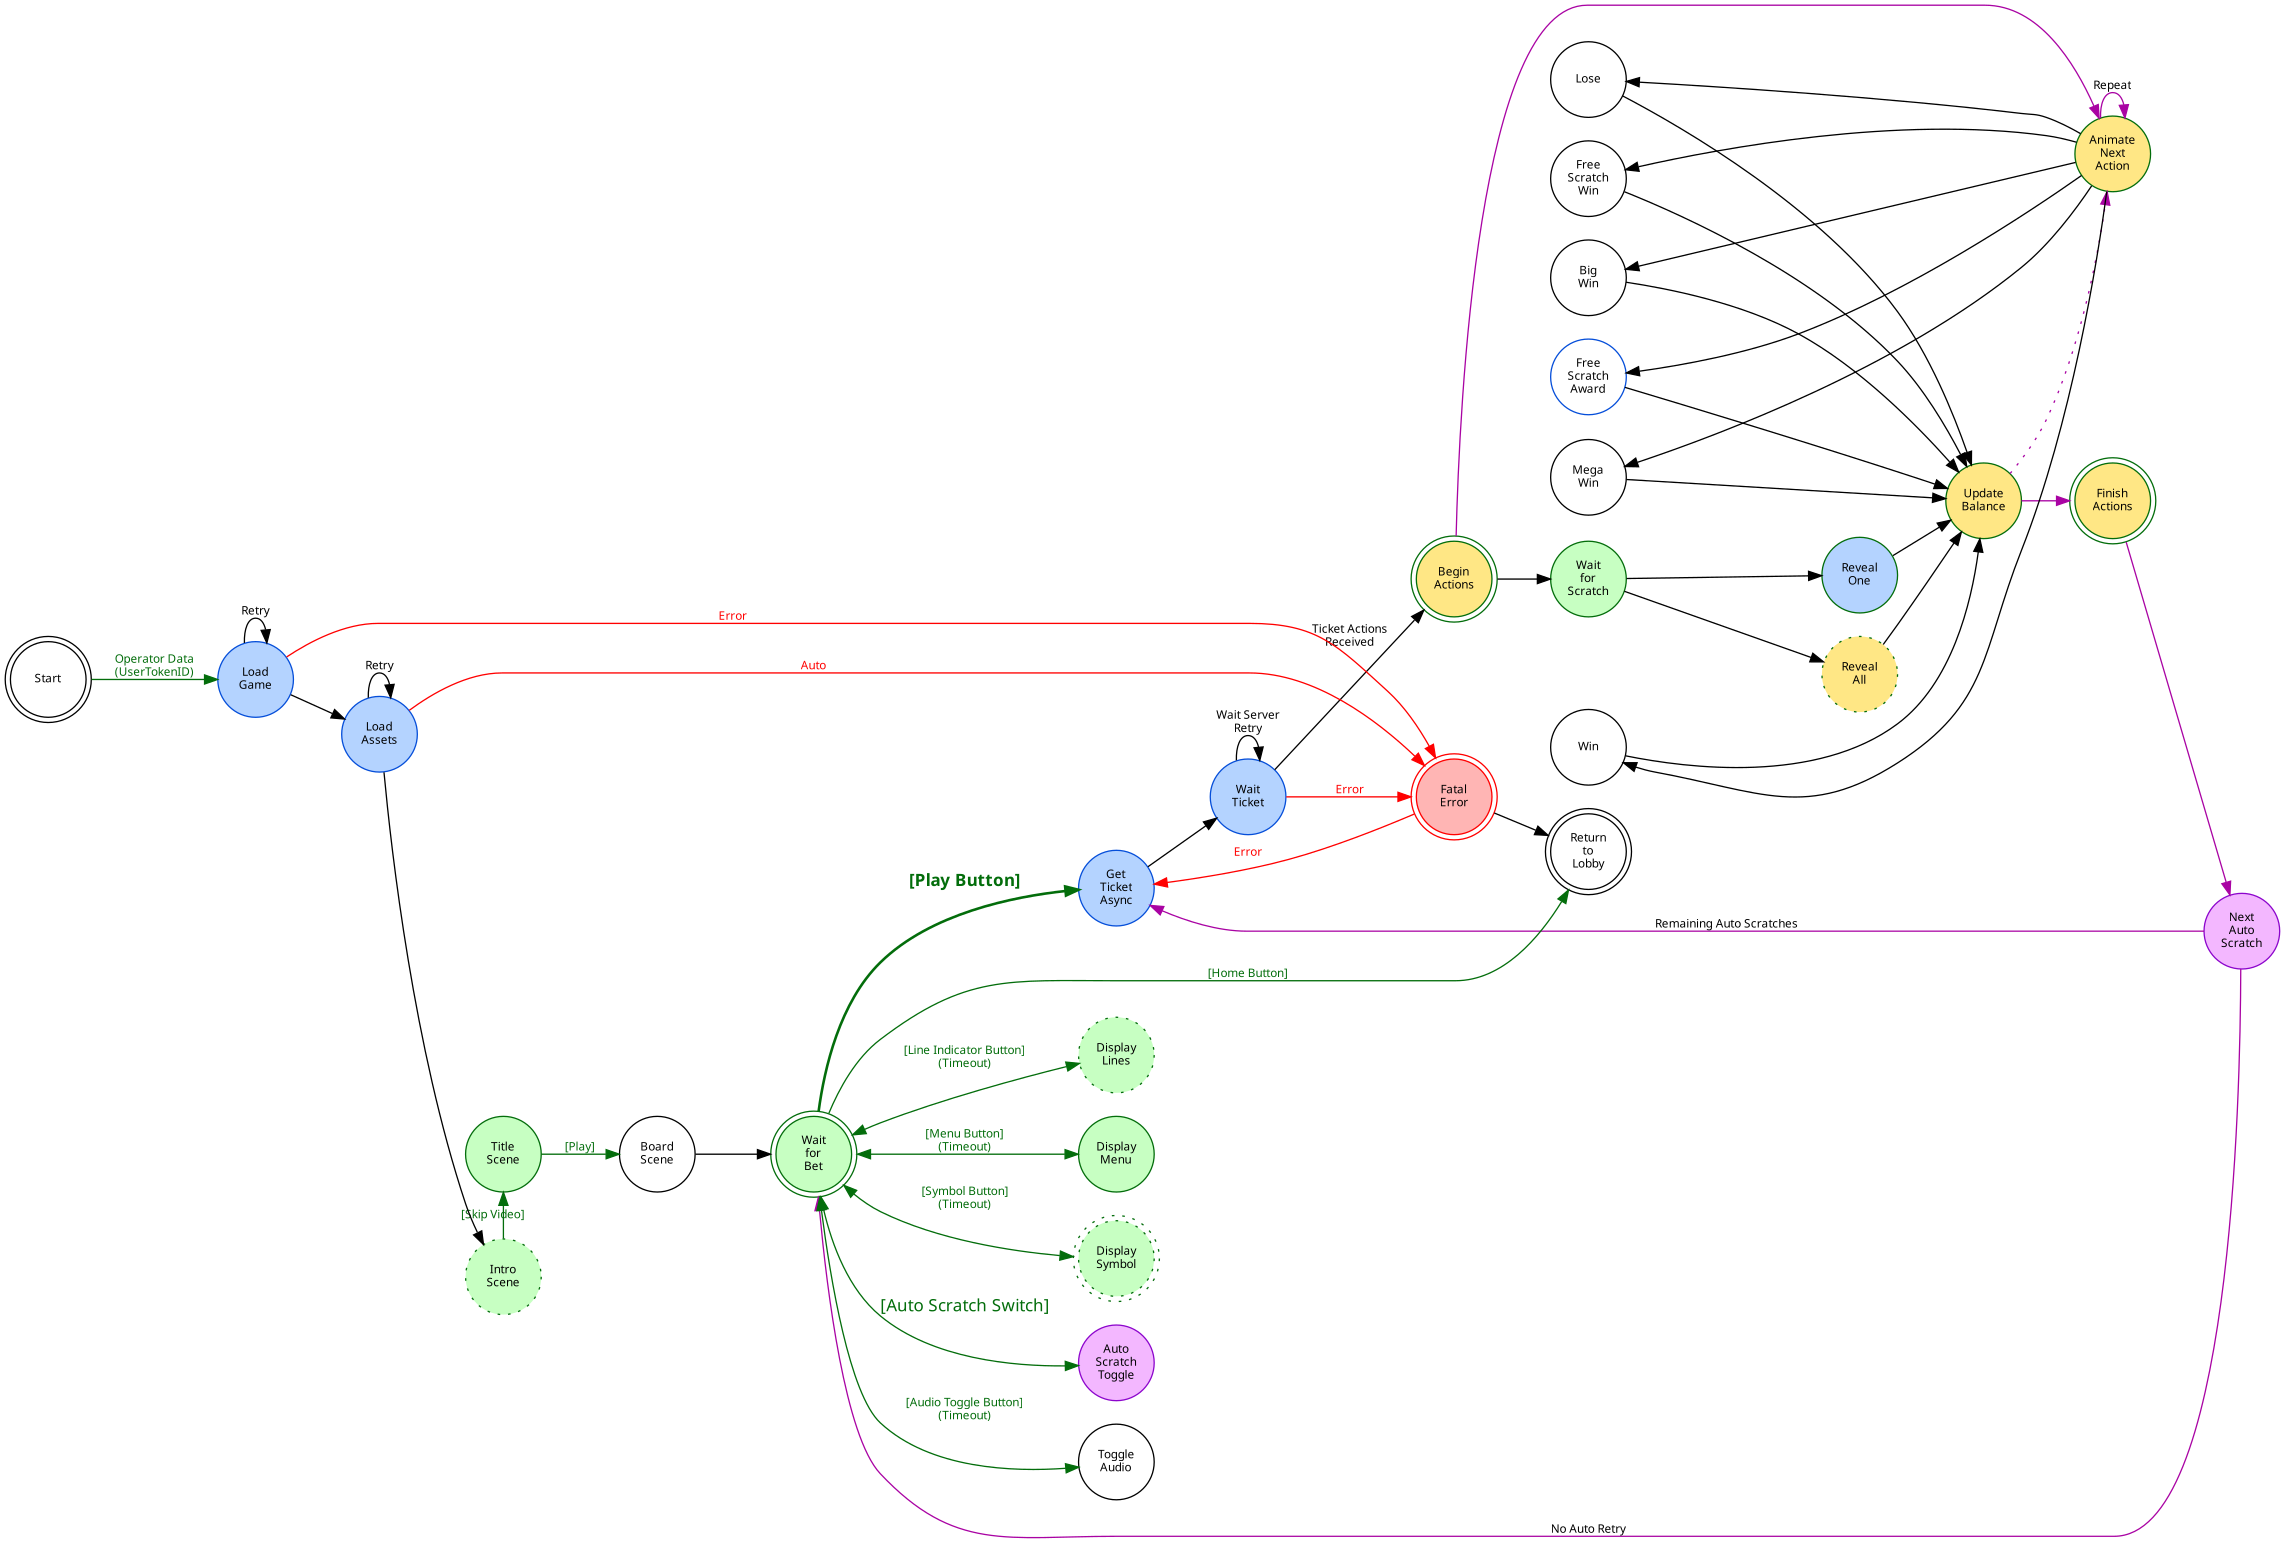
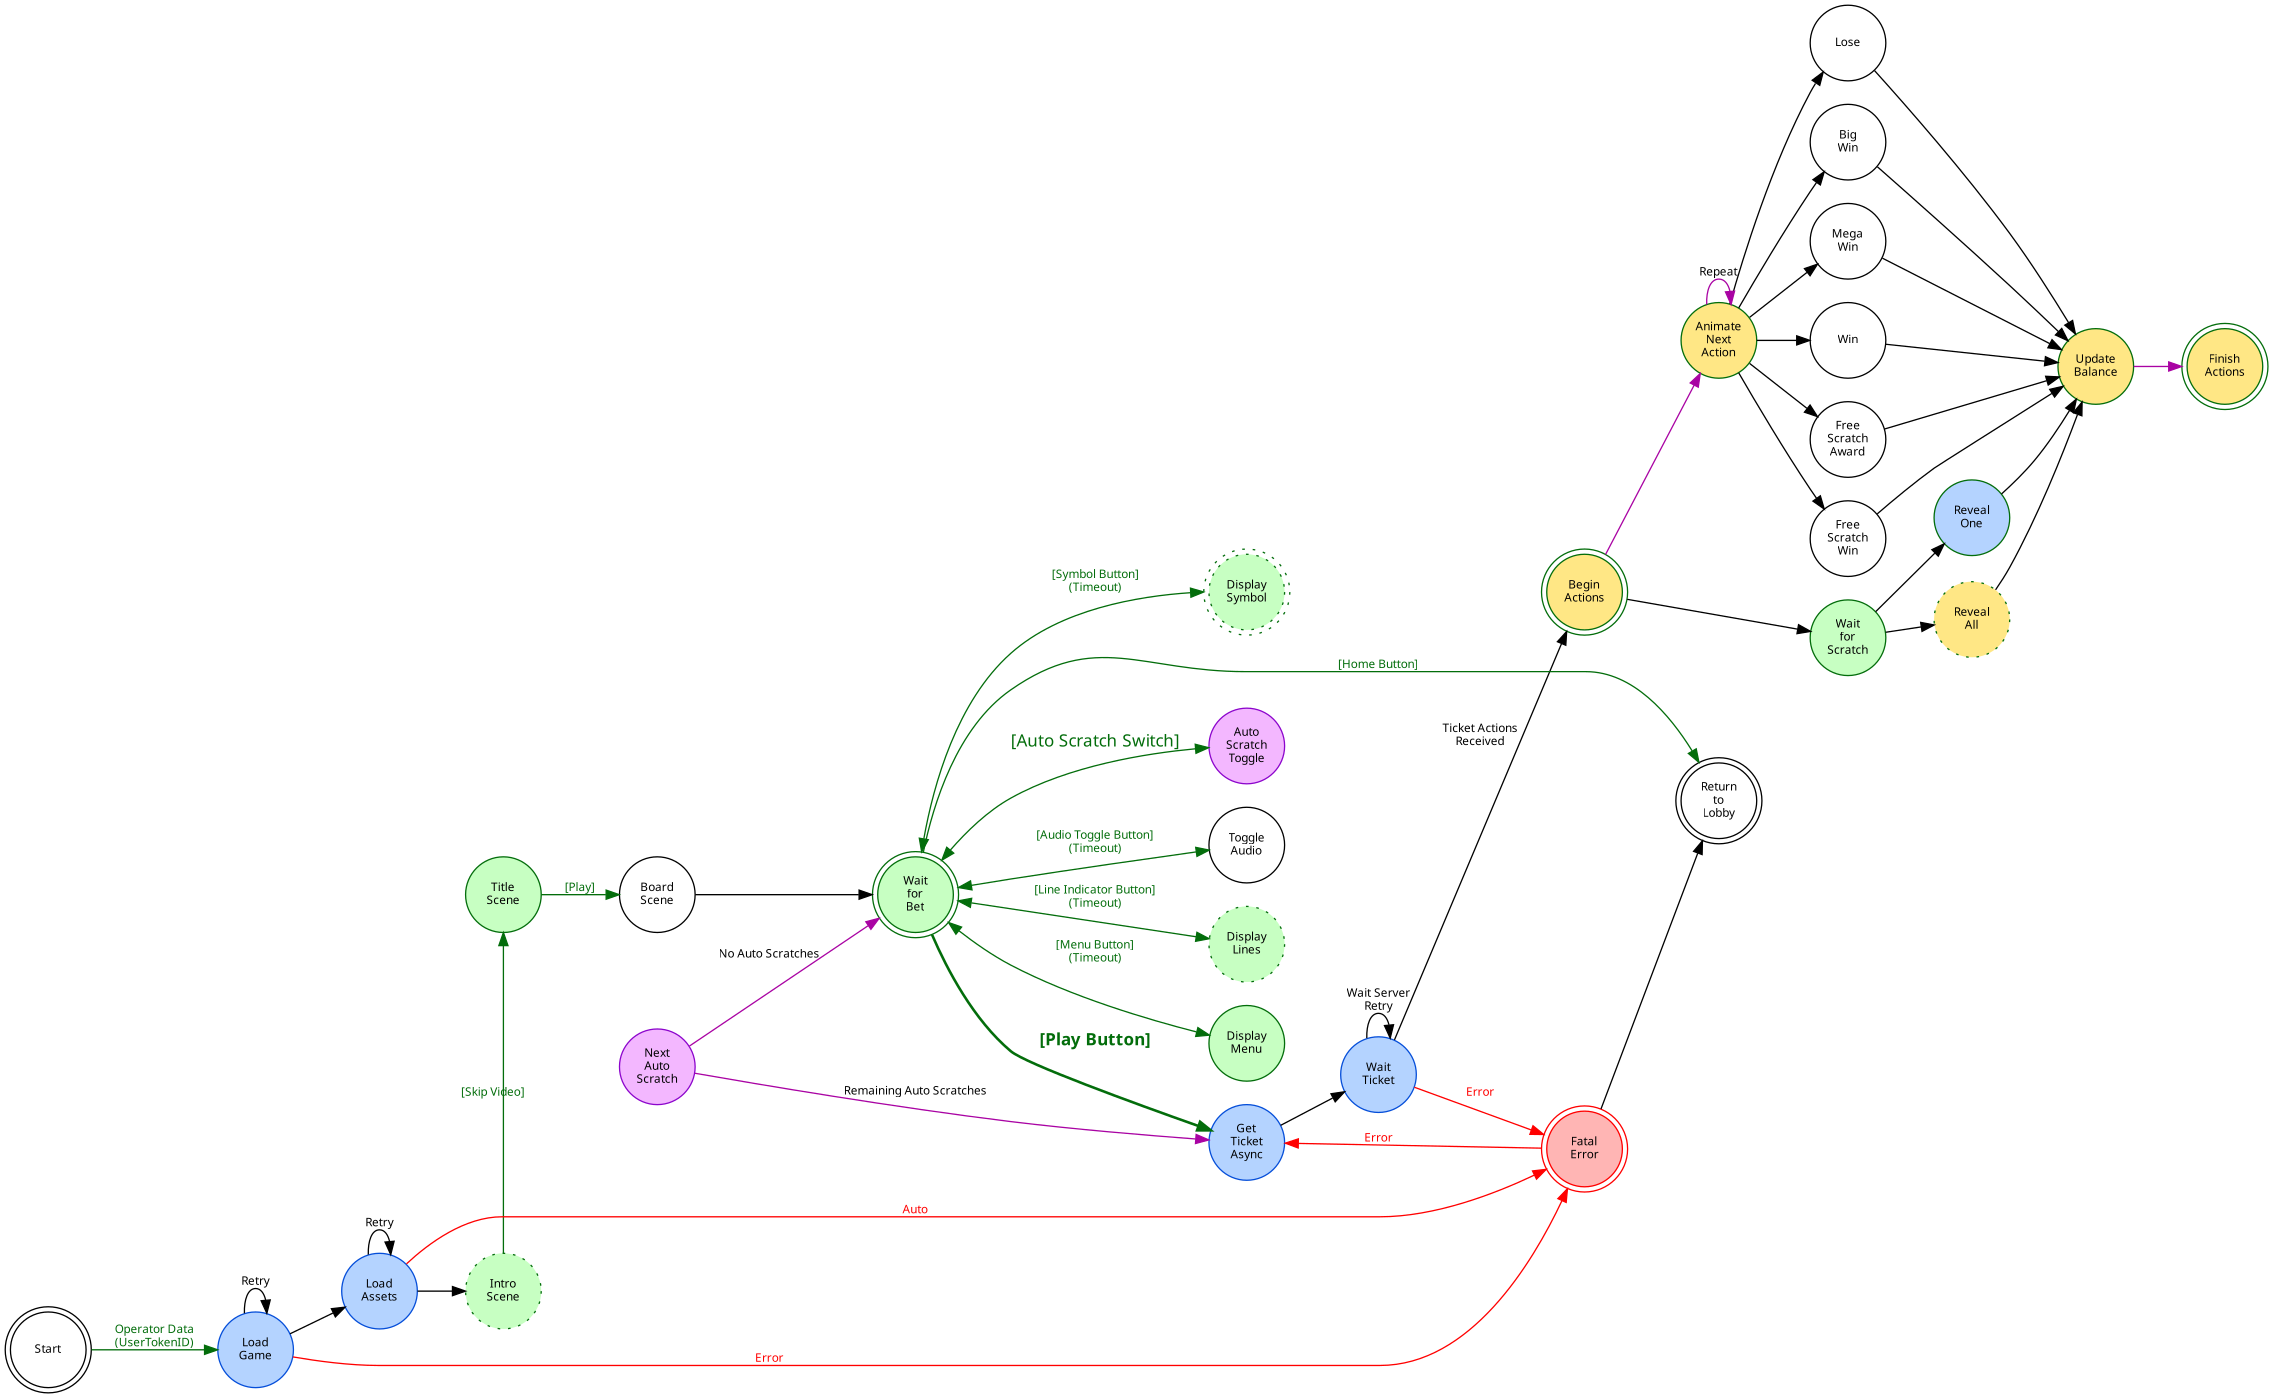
edge "Update Balance" -> "Animate Next Action": removed
node "Free Scratch Award": color #054ed9 -> black
edge "Finish Actions" -> "Next Auto Scratch": removed
edge "Next Auto Scratch" -> "Wait for Bet": label "No Auto Retry" -> "No Auto Scratches"
